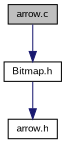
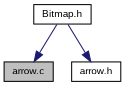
edge "arrow.c" -> "Bitmap.h": reversed
